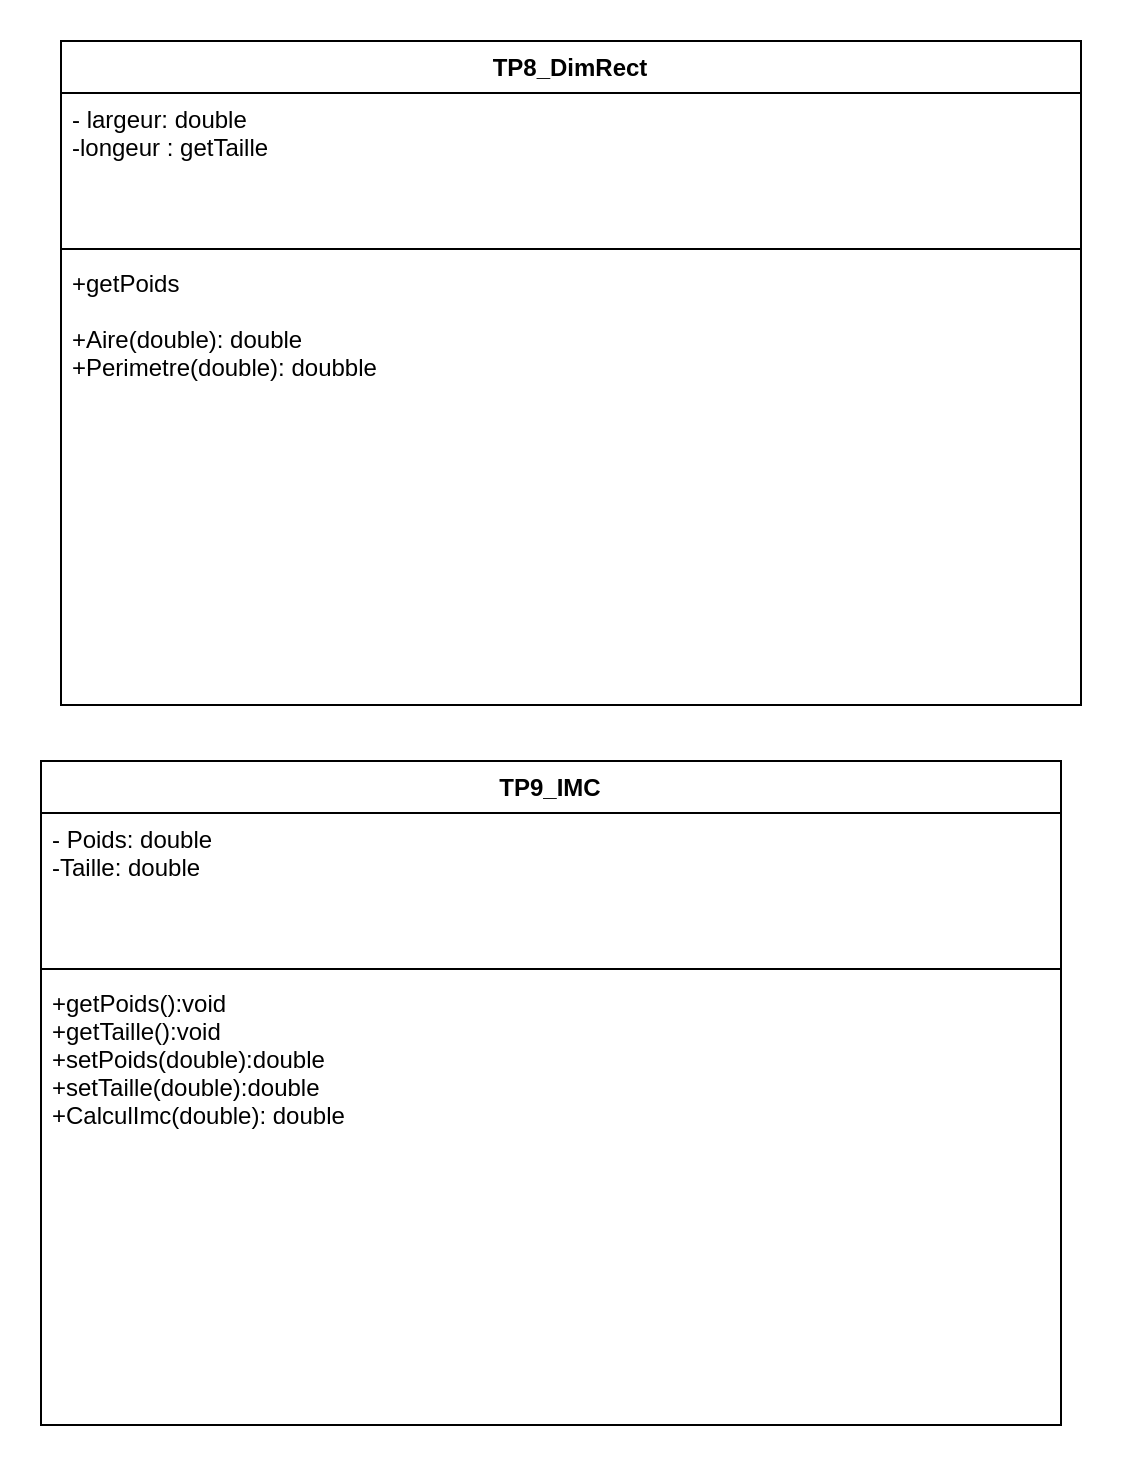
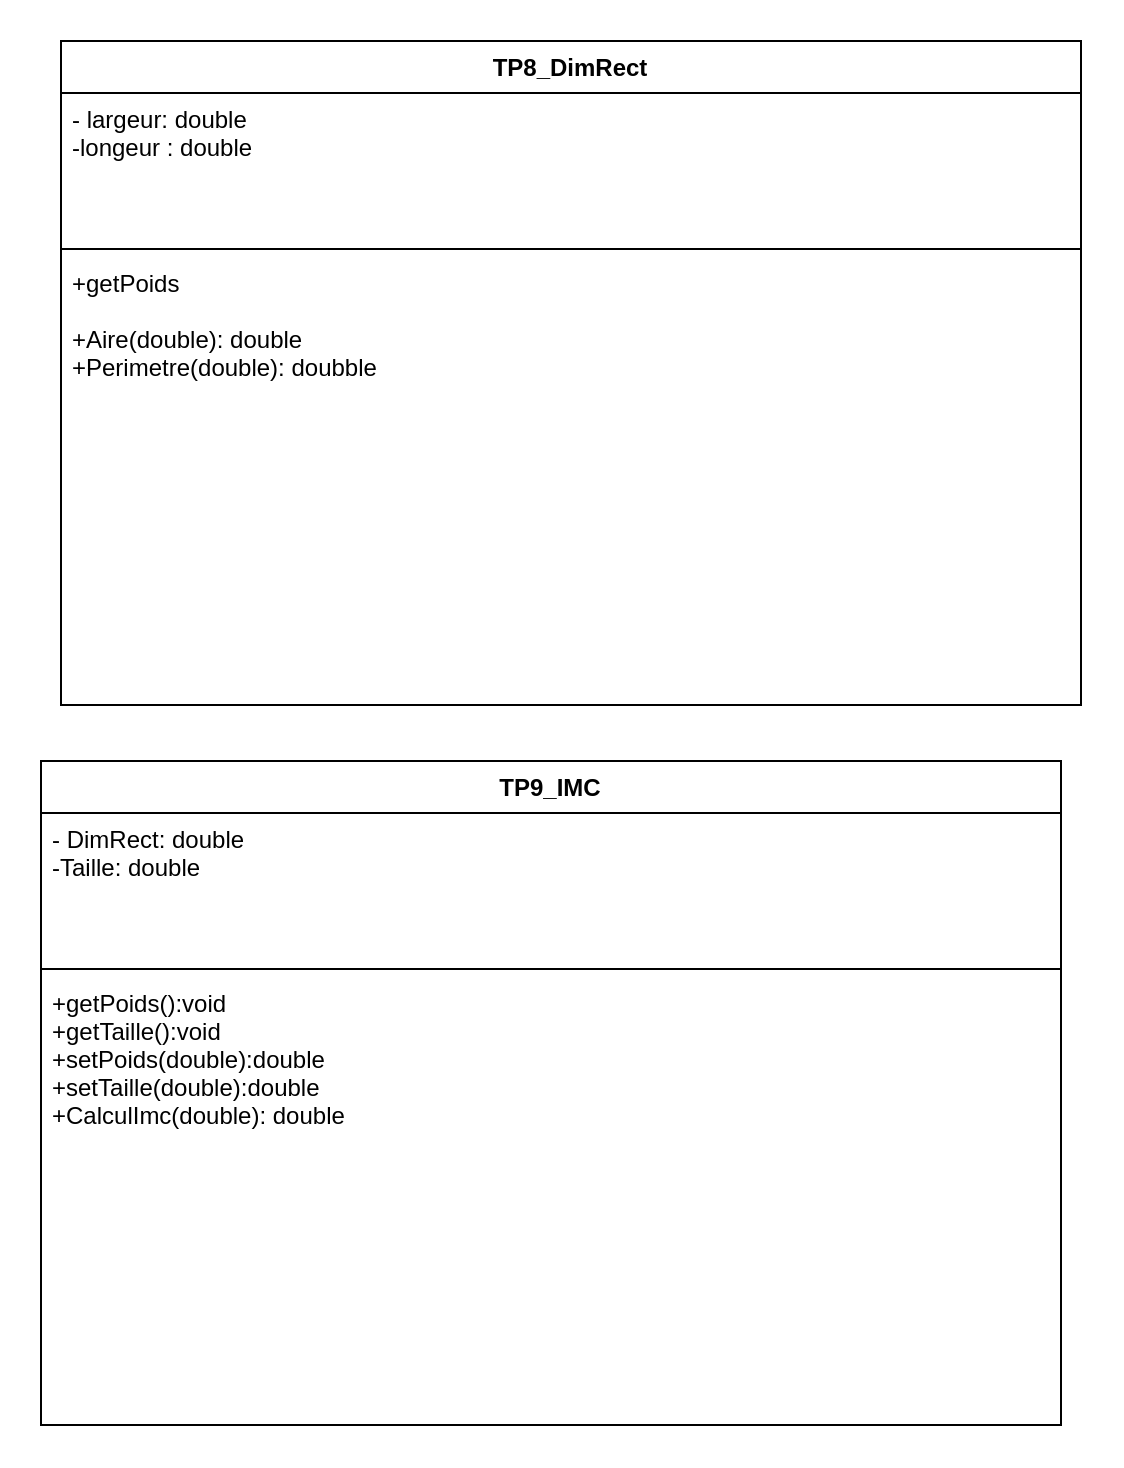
node "- largeur: double -longeur : getTaille": label "- largeur: double -longeur : getTaille" -> "- largeur: double -longeur : double"
node "- Poids: double -Taille: double": label "- Poids: double -Taille: double" -> "- DimRect: double -Taille: double"
